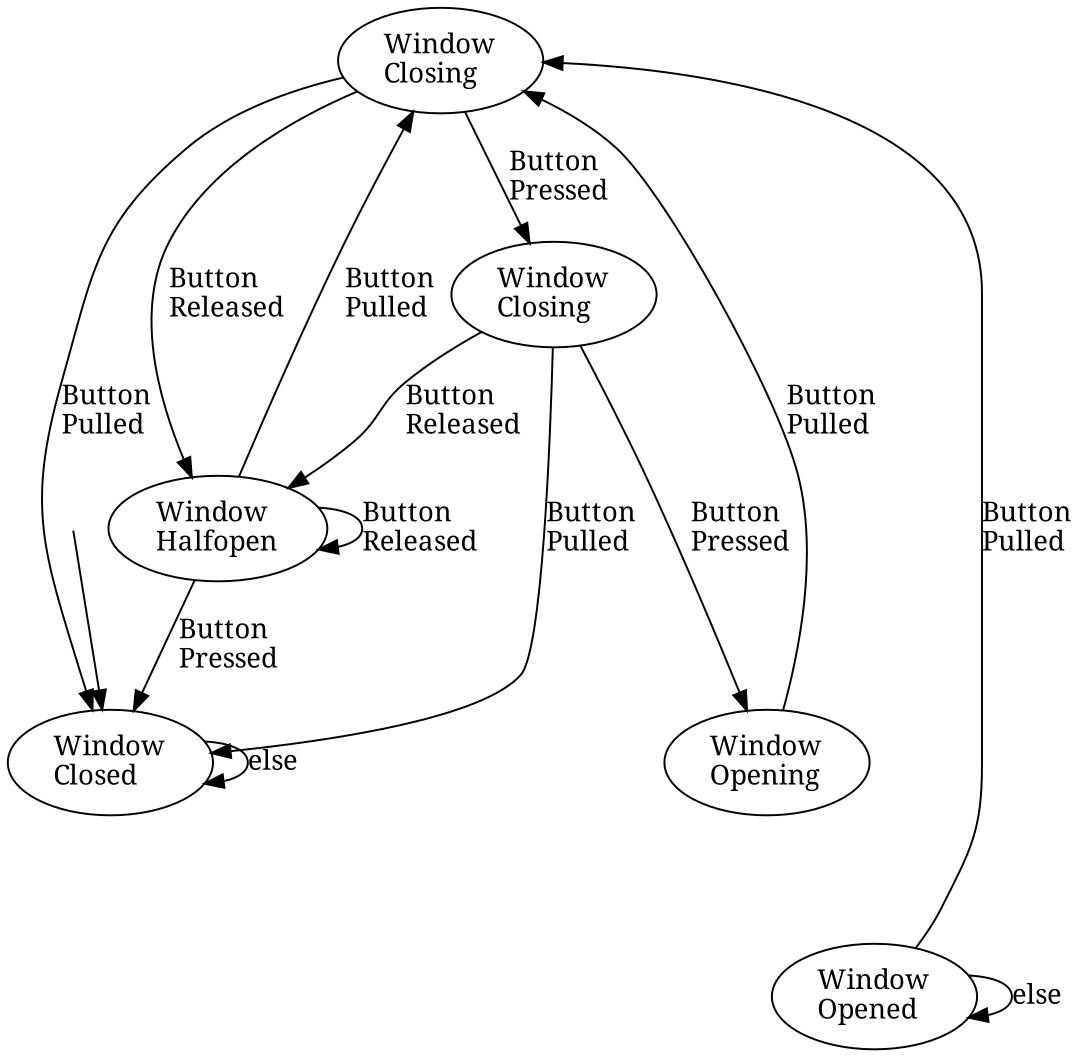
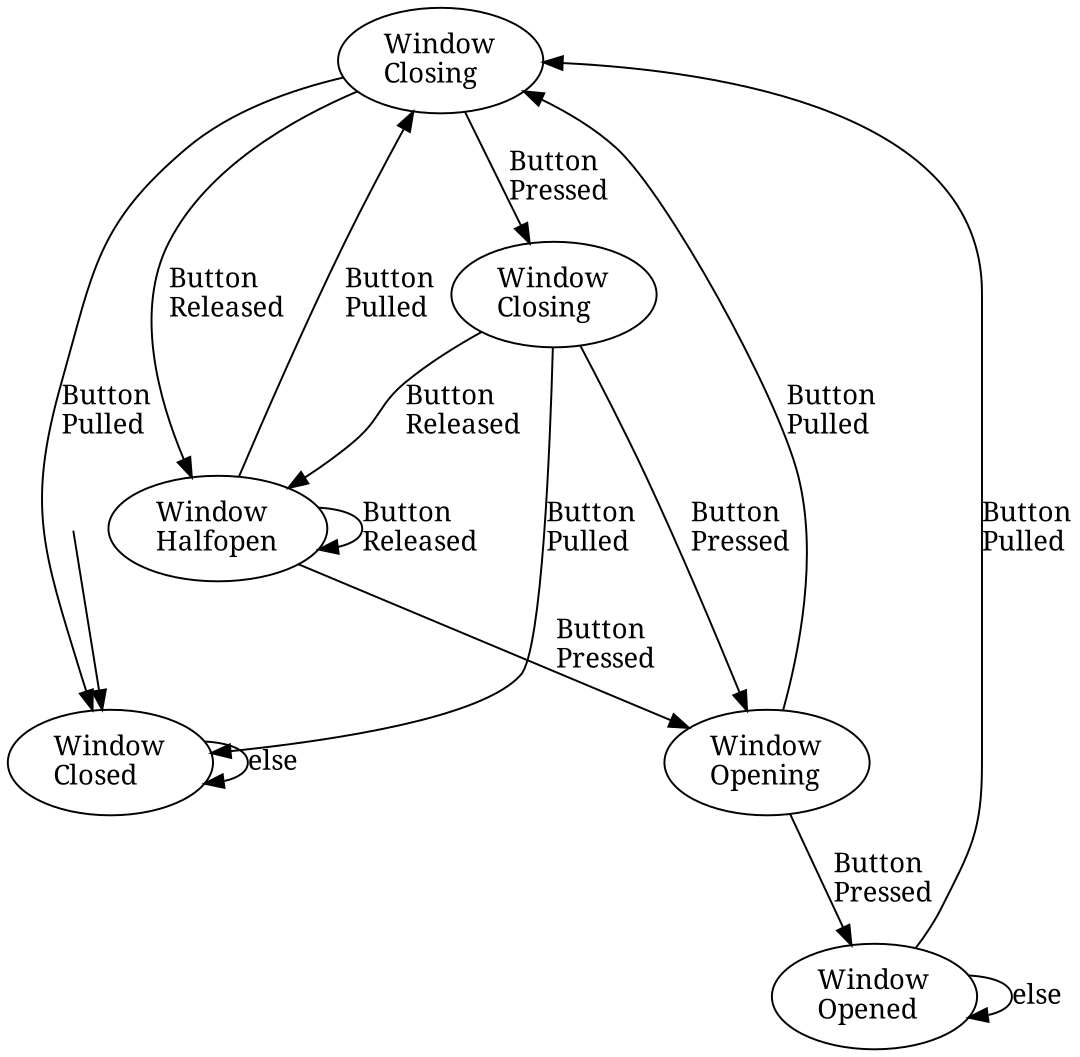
edge "Window Halfopen" -> "Window Closed": now "Window Halfopen" -> "Window Opening"
edge "Window Opening" -> "Window Opened": added, label "Button Pressed"
